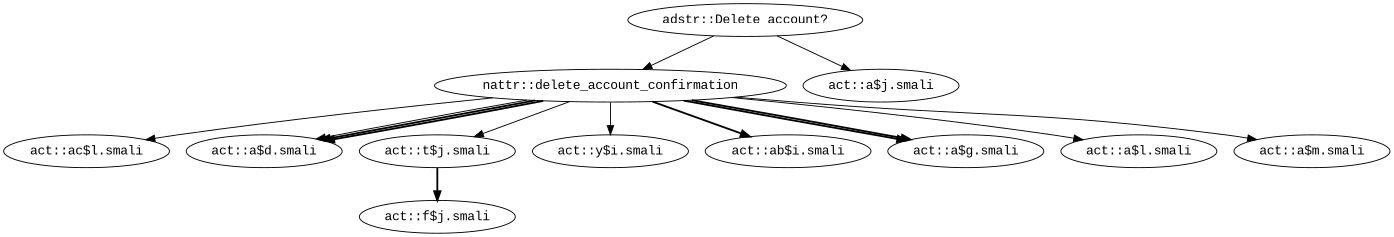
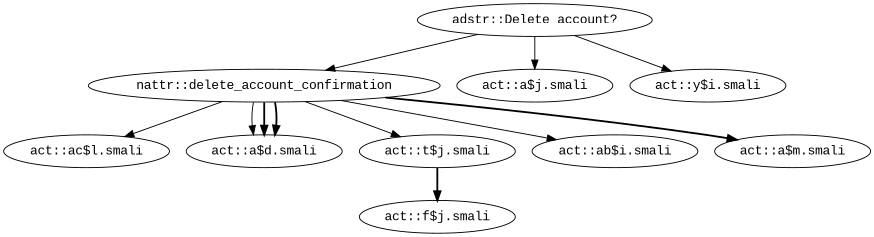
edge "nattr::delete_account_confirmation" -> "act::y$i.smali": now "adstr::Delete account?" -> "act::y$i.smali"
edge "nattr::delete_account_confirmation" -> "act::a$m.smali": style solid -> bold
edge "nattr::delete_account_confirmation" -> "act::ab$i.smali": style bold -> solid
node "act::a$g.smali": removed
node "act::a$l.smali": removed
